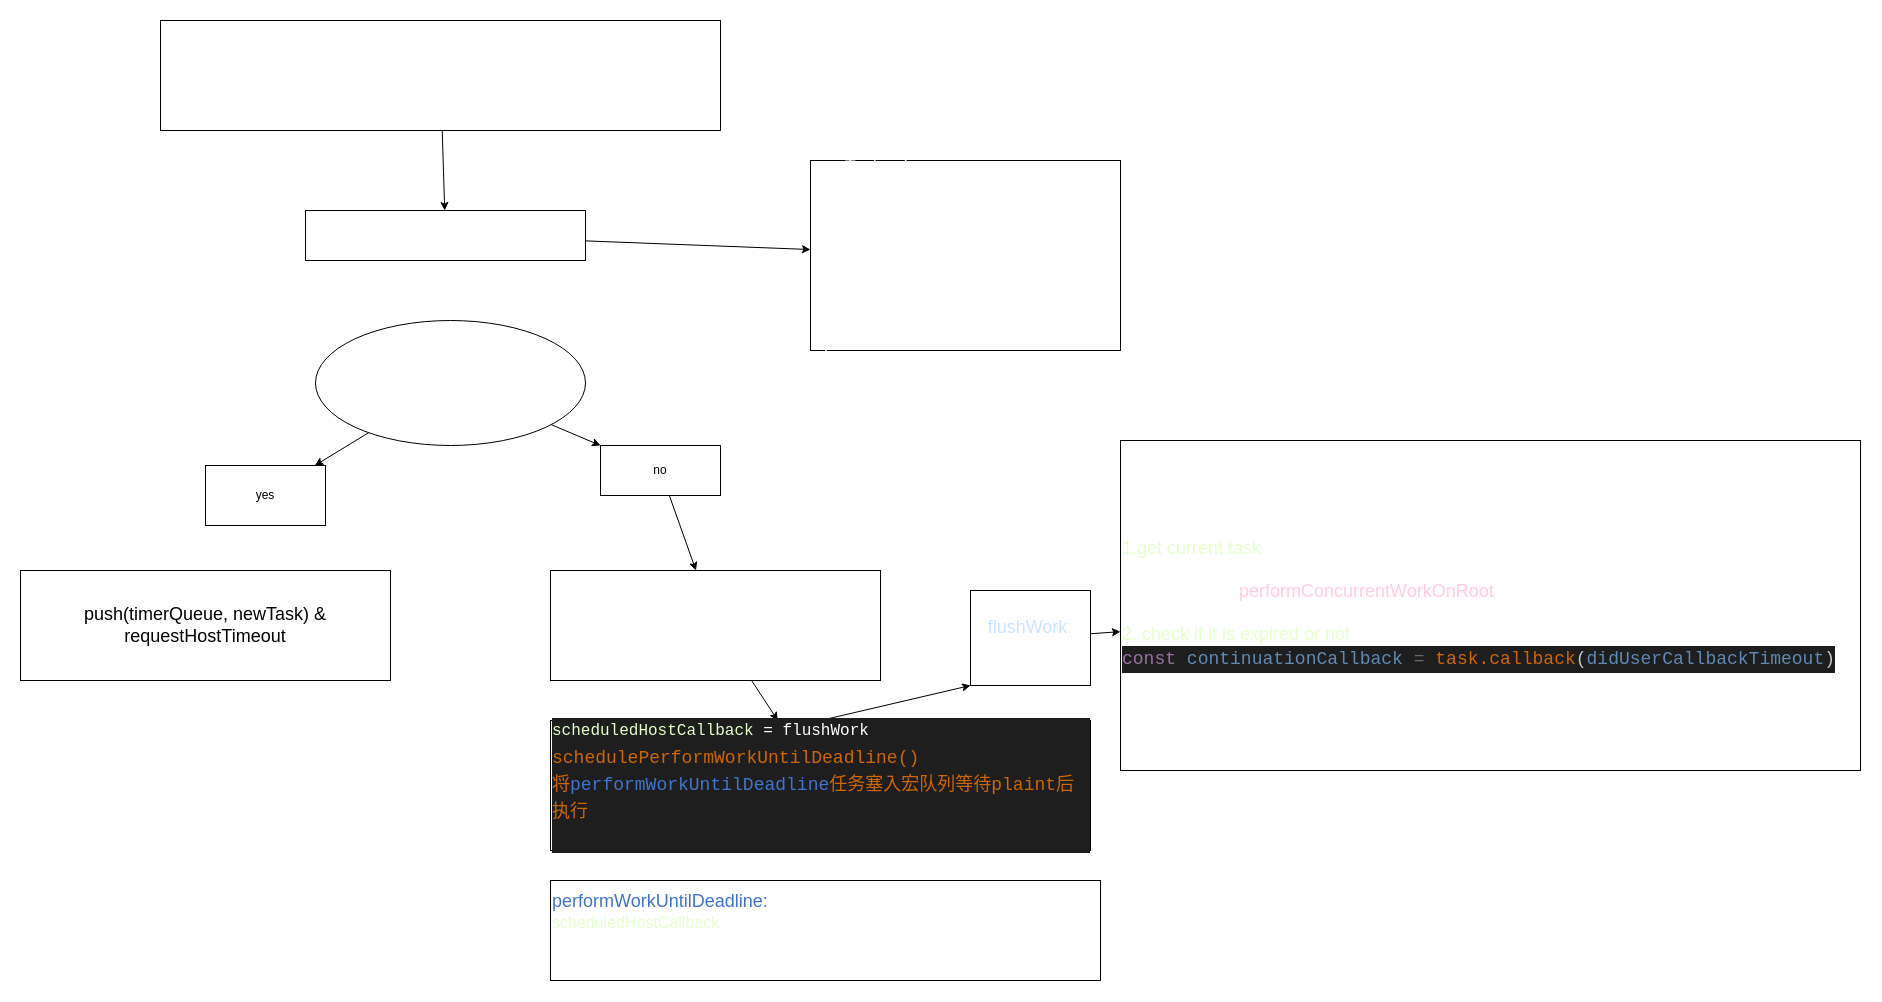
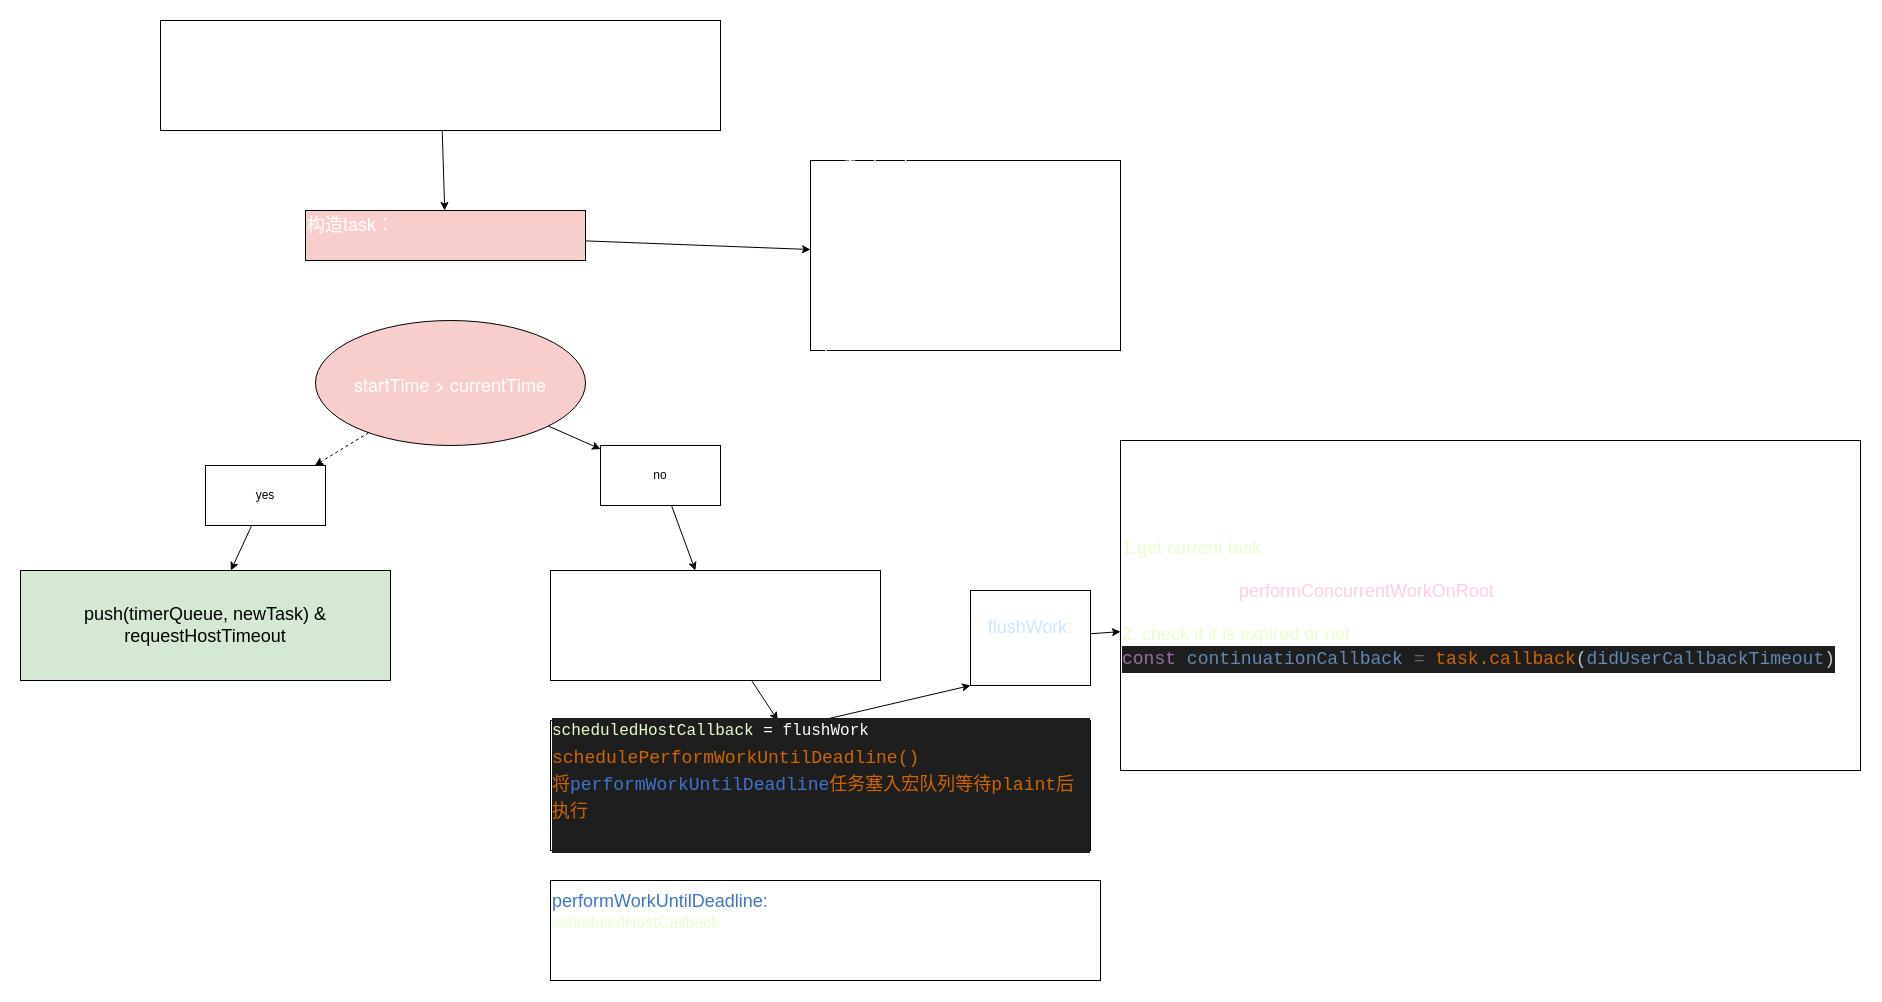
node "构造task：": fillcolor #ffffff -> #f8cecc
node "startTime > currentTime": fillcolor #ffffff -> #f8cecc
edge "startTime > currentTime" -> "yes": style solid -> dashed
node "no": size 120x50 -> 120x60
edge "yes" -> "push(timerQueue, newTask) & requestHostTimeout": added
node "push(timerQueue, newTask) & requestHostTimeout": fillcolor #ffffff -> #d5e8d4
